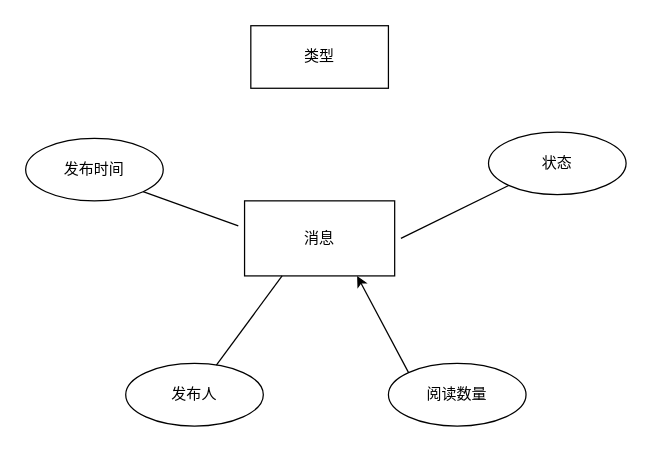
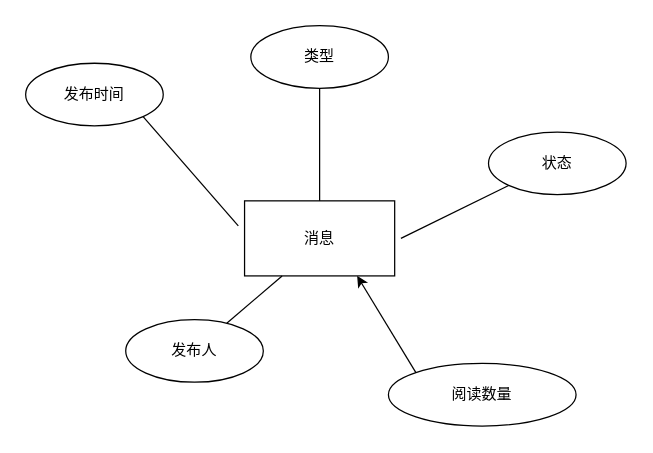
node "类型": shape rectangle -> ellipse
edge "类型" -- "消息": added
node "发布时间": moved (94, 169) -> (94, 94)
node "发布人": moved (194, 394) -> (194, 351)
node "阅读数量": size 138x63 -> 188x63
